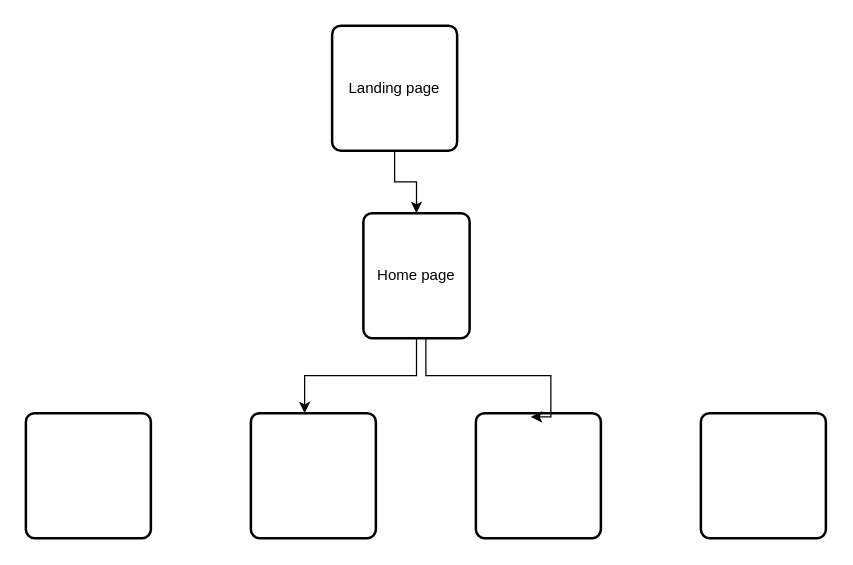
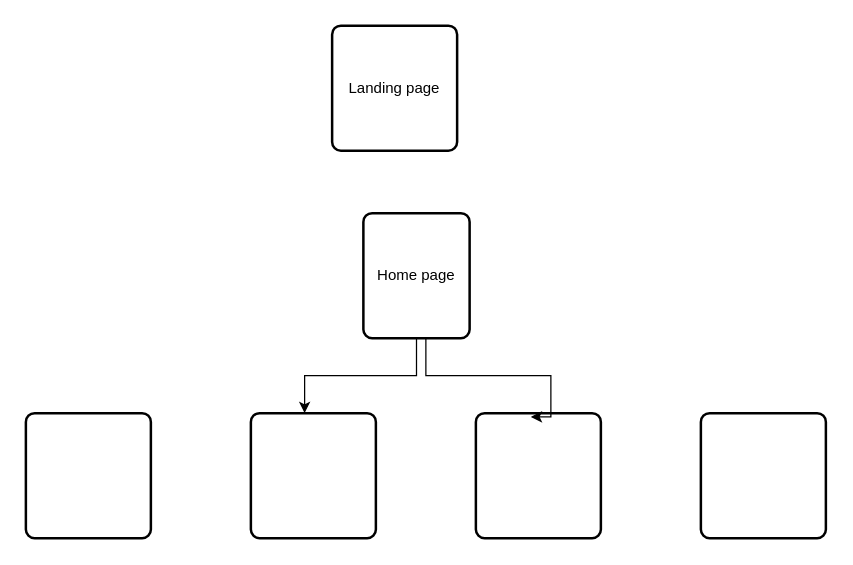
edge "Landing page" -> "Home page": removed
